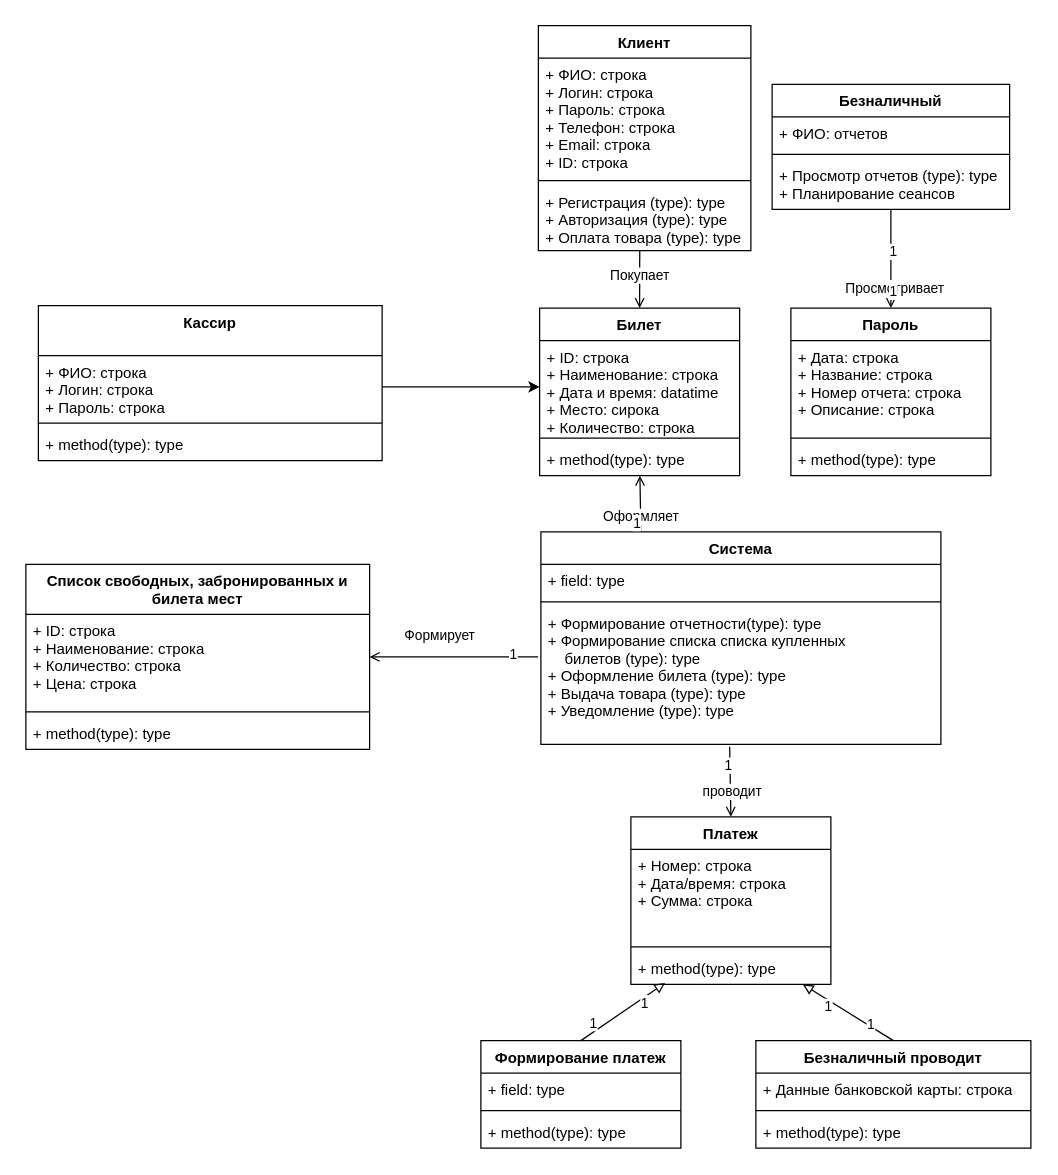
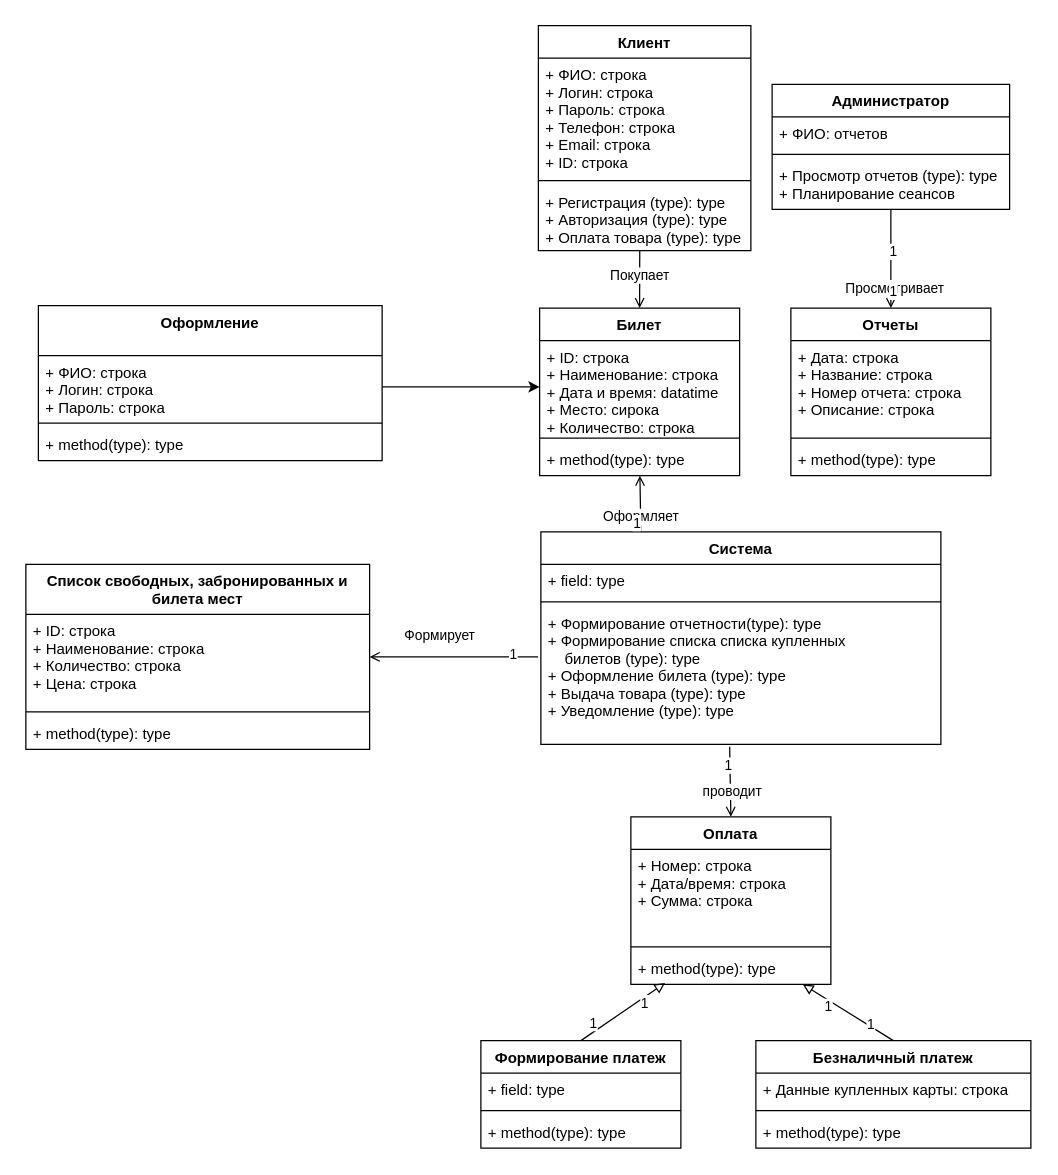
node "Безналичный": label "Безналичный" -> "Администратор"
node "Кассир": label "Кассир" -> "Оформление"
node "Пароль": label "Пароль" -> "Отчеты"
node "Платеж": label "Платеж" -> "Оплата"
node "Безналичный проводит": label "Безналичный проводит" -> "Безналичный платеж"
node "+ Данные банковской карты: строка": label "+ Данные банковской карты: строка" -> "+ Данные купленных карты: строка"
